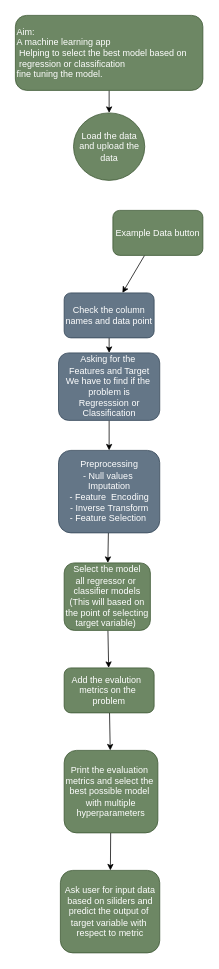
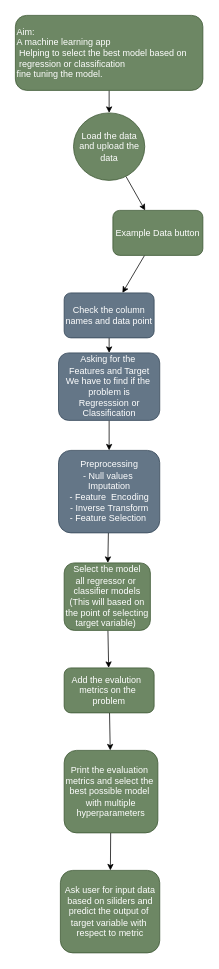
edge "Load the data and upload the data" -> "Example Data button": added
